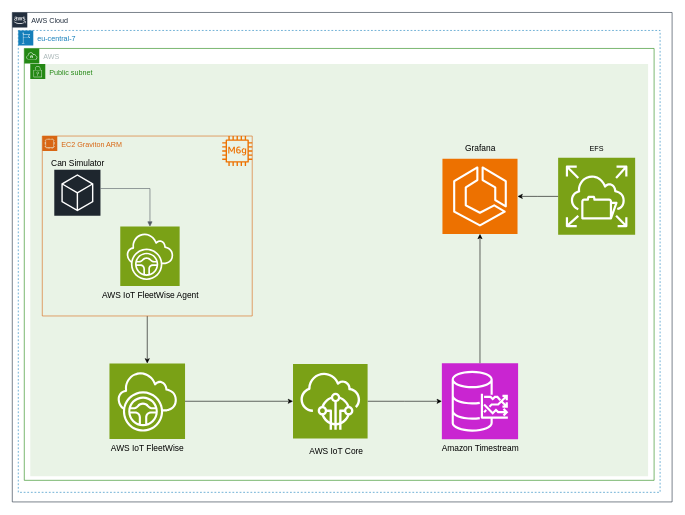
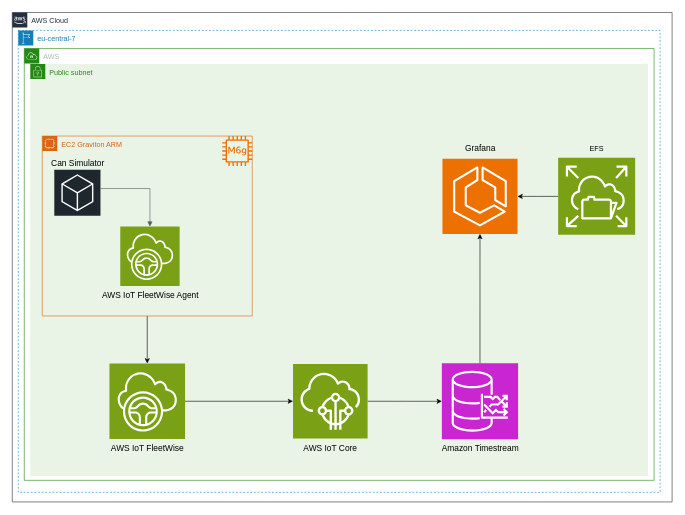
node "AWS IoT Core": moved (336, 451) -> (330, 448)
